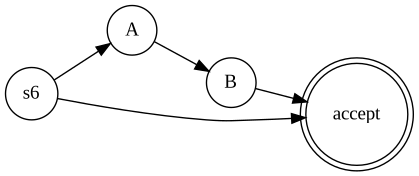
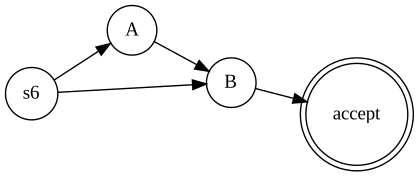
edge "s6" -> "accept": now "s6" -> "B"
